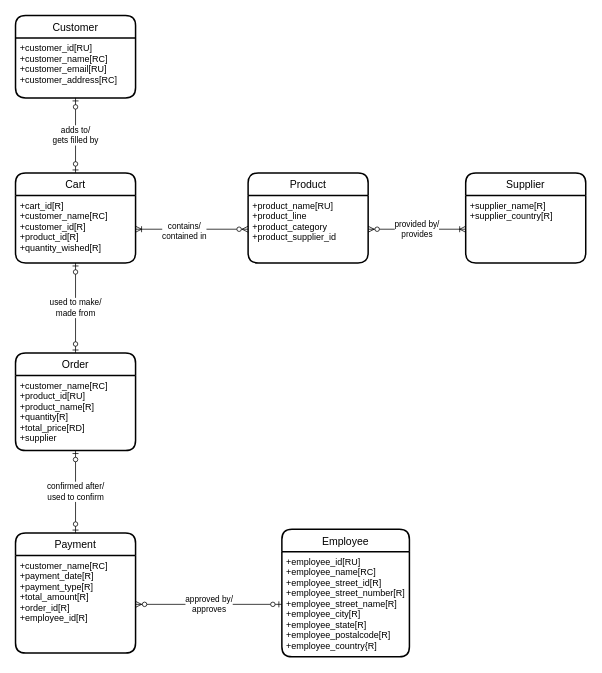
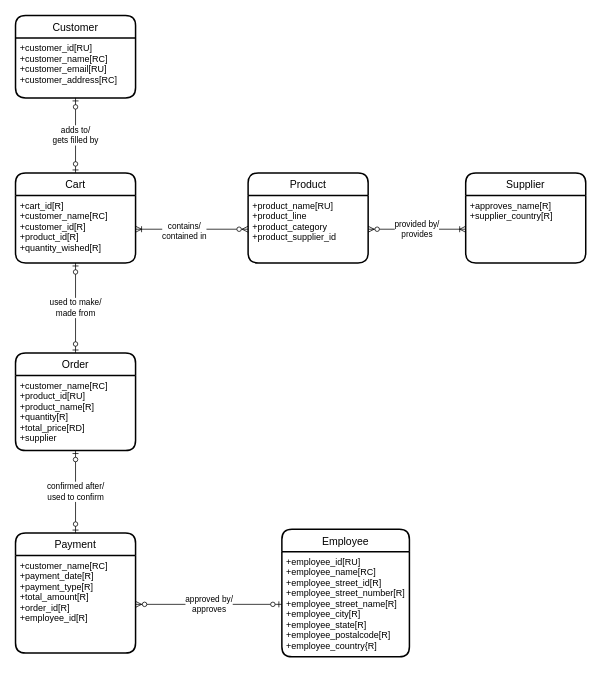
node "+supplier_name[R] +supplier_country[R]": label "+supplier_name[R] +supplier_country[R]" -> "+approves_name[R] +supplier_country[R]"
